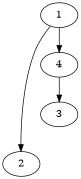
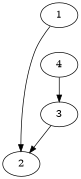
edge "1" -> "4": removed
edge "3" -> "2": added
